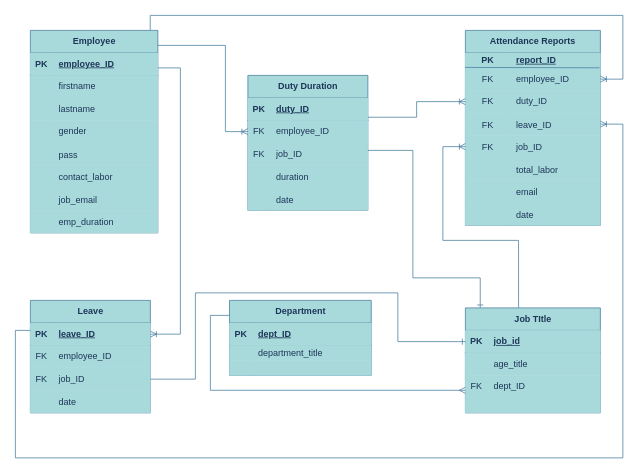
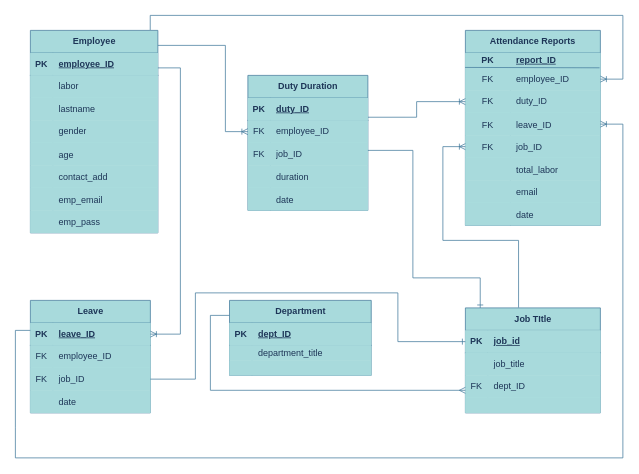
node "firstname": label "firstname" -> "labor"
node "pass": label "pass" -> "age"
node "contact_labor": label "contact_labor" -> "contact_add"
node "job_email": label "job_email" -> "emp_email"
node "emp_duration": label "emp_duration" -> "emp_pass"
node "age_title": label "age_title" -> "job_title"
